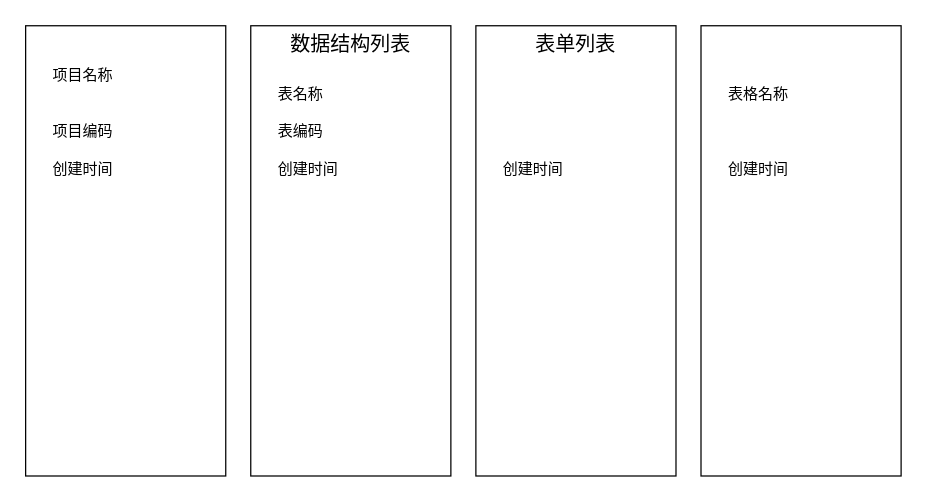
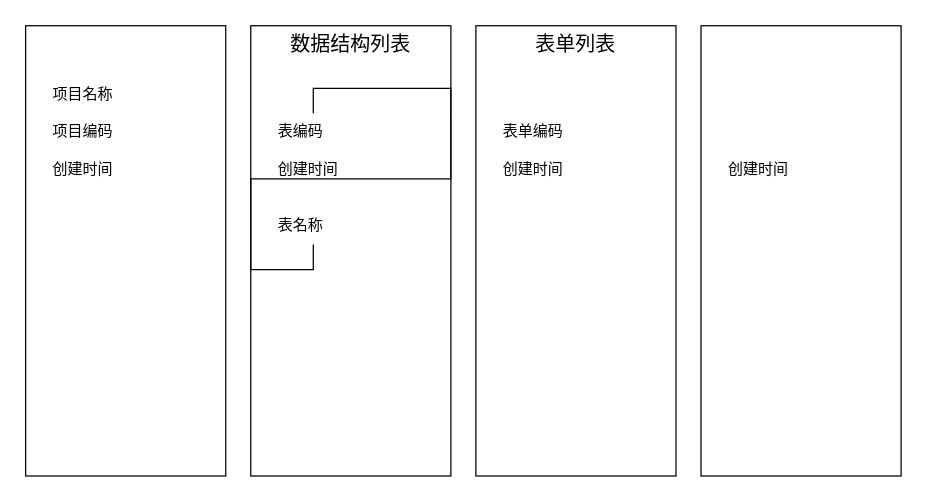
node "项目名称": moved (126, 76) -> (126, 94)
node "表名称": moved (351, 94) -> (351, 226)
node "表格名称": removed
node "表单编码": added
